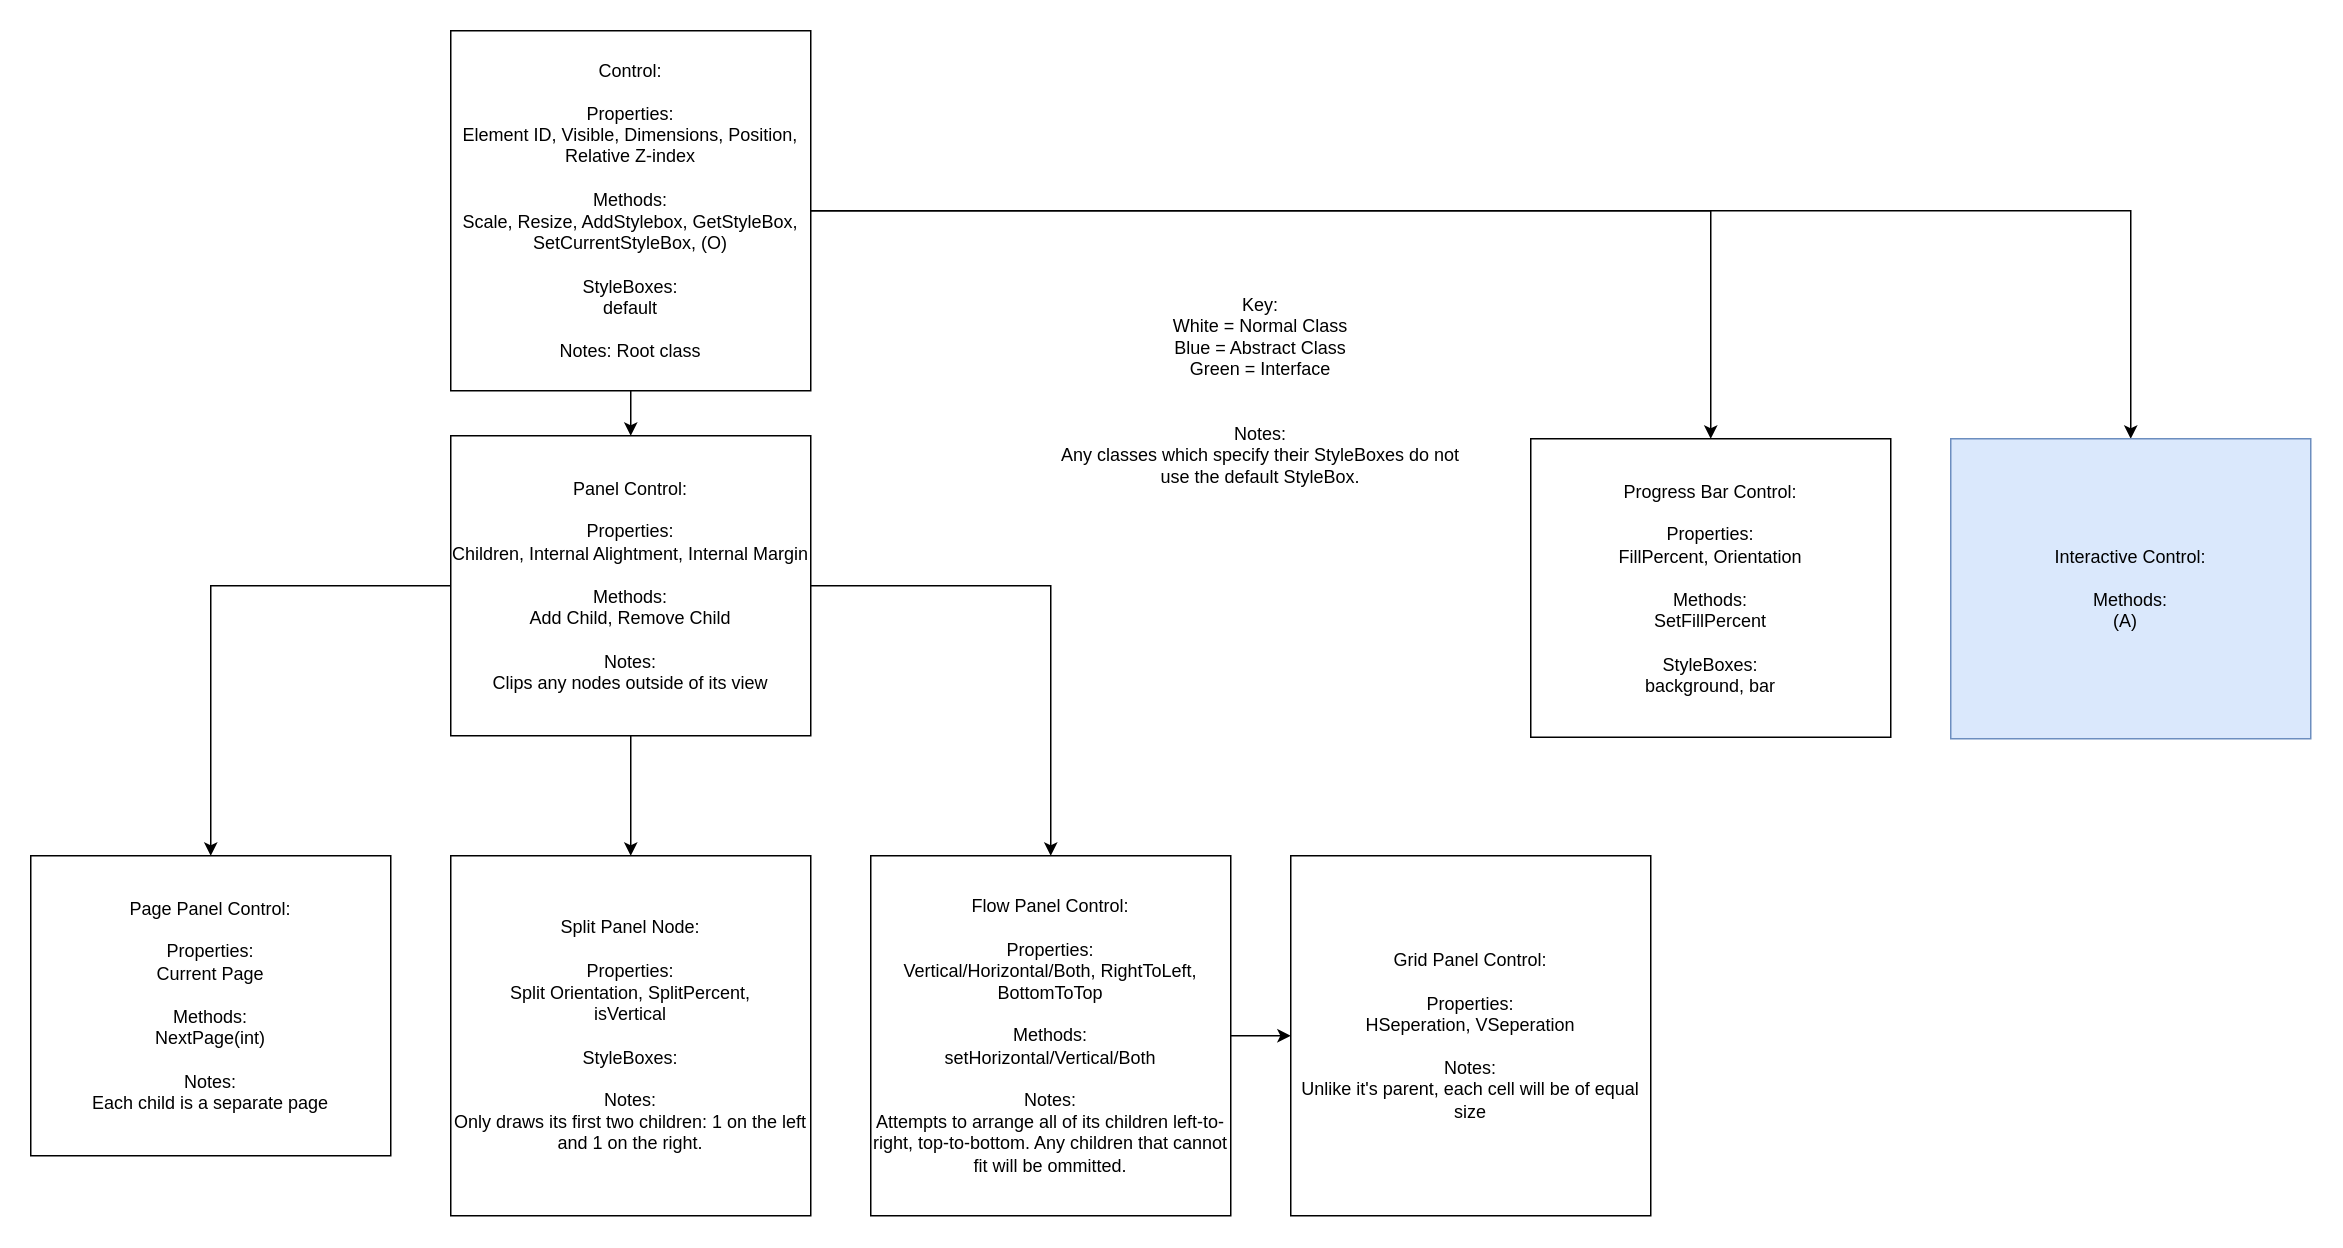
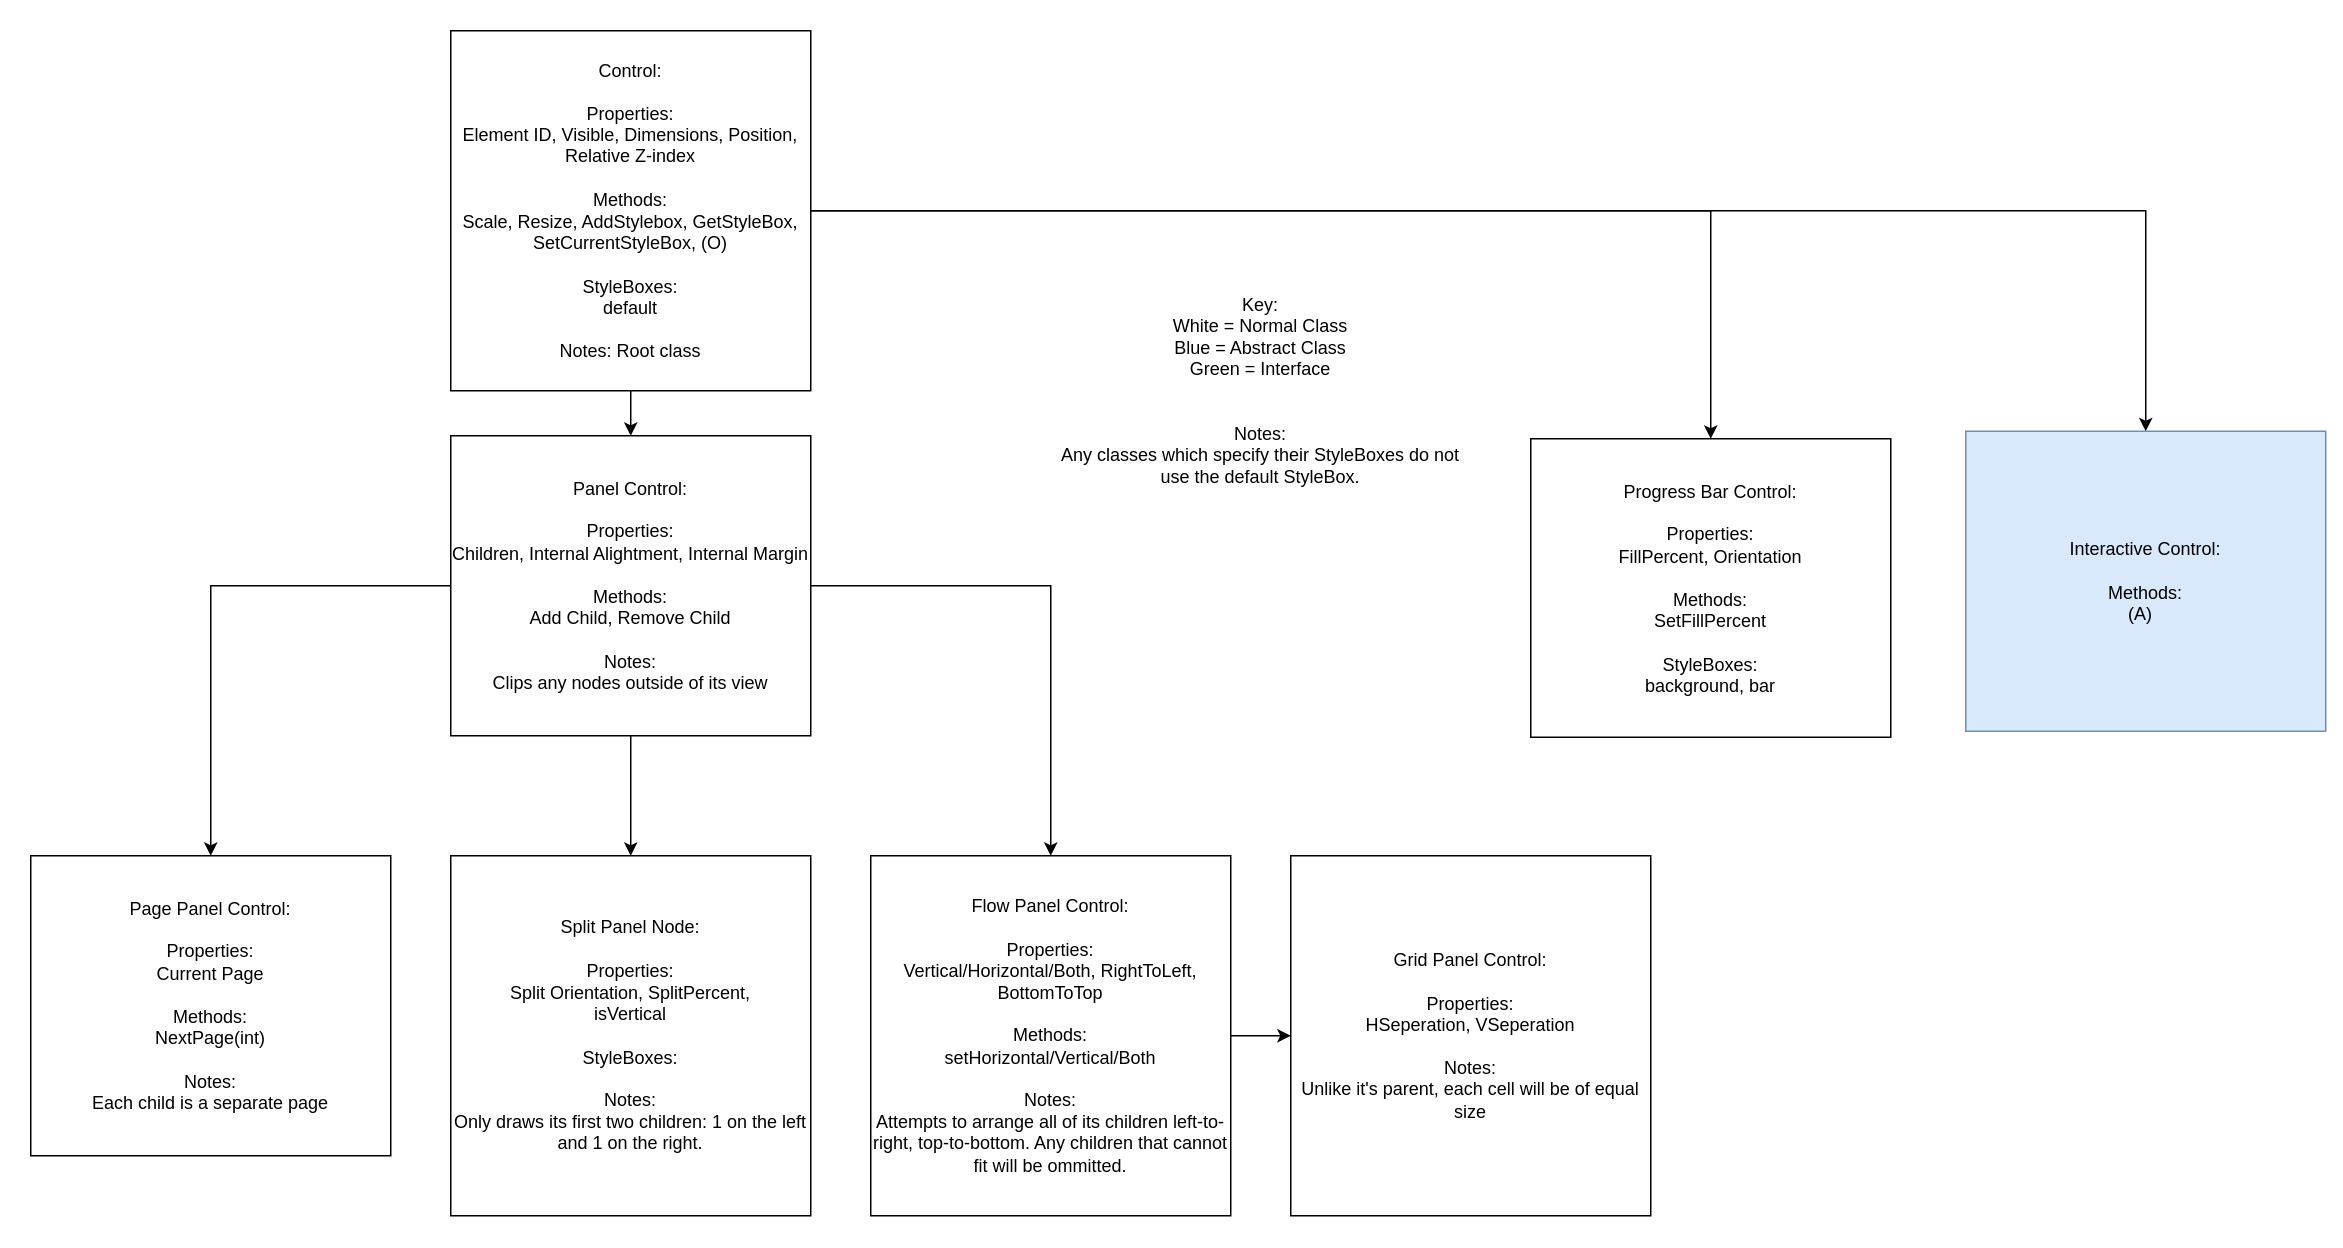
node "Interactive Control: Methods: (A)": moved (2131, 589) -> (2146, 581)
